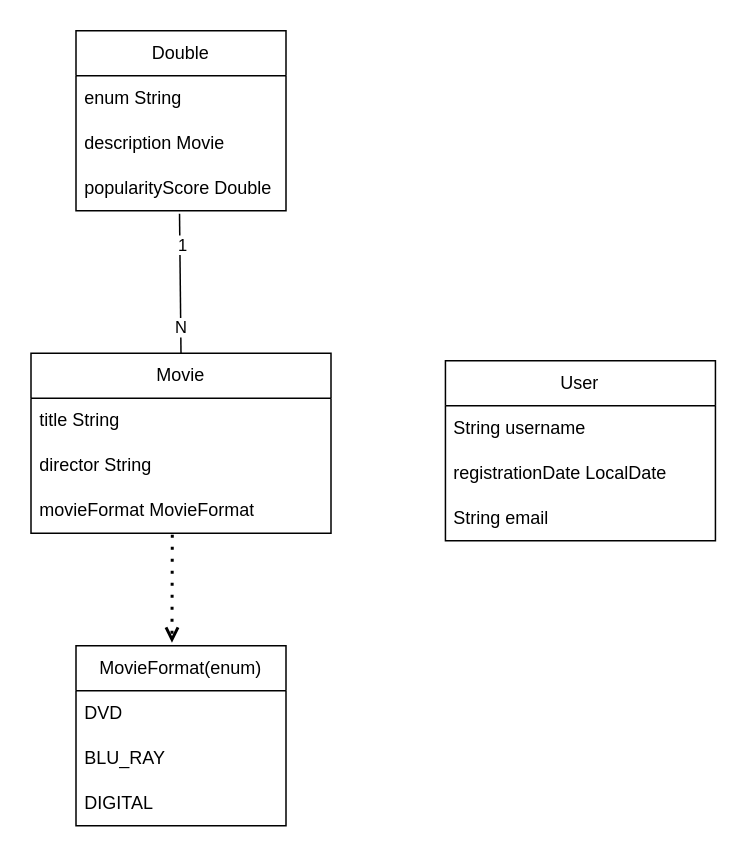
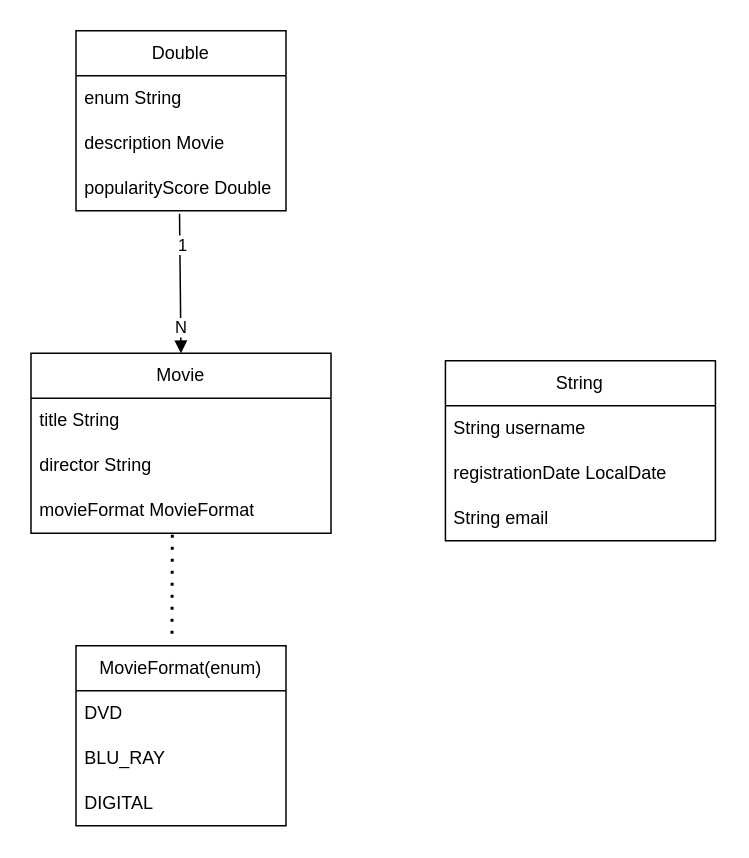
edge "popularityScore Double" -- "Movie": arrowhead none -> block
node "User": label "User" -> "String"
edge "movieFormat MovieFormat" -> "MovieFormat(enum)": arrowhead open -> none
